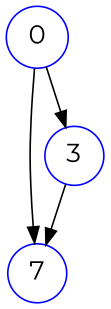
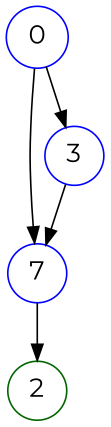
node "2": added
